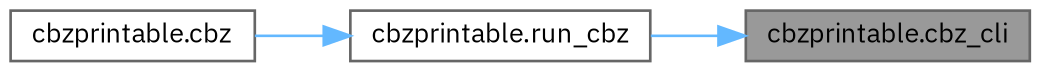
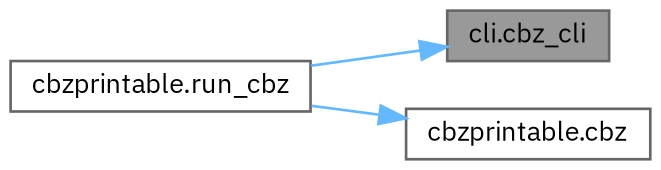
edge "cbzprintable.cbz" -> "cbzprintable.run_cbz": reversed
node "cbzprintable.cbz_cli": label "cbzprintable.cbz_cli" -> "cli.cbz_cli"
